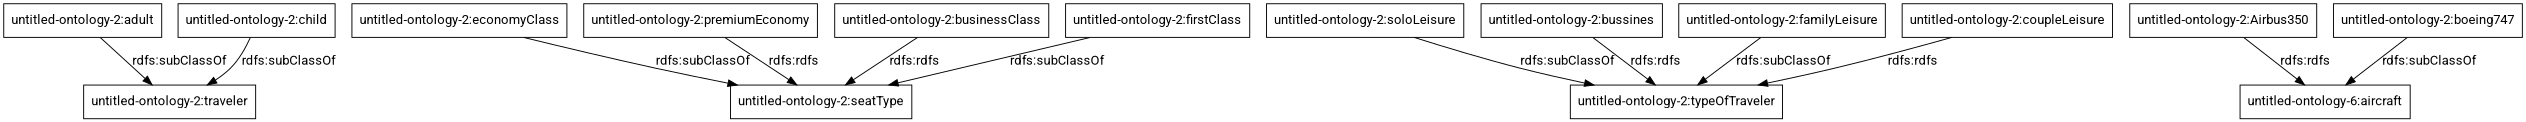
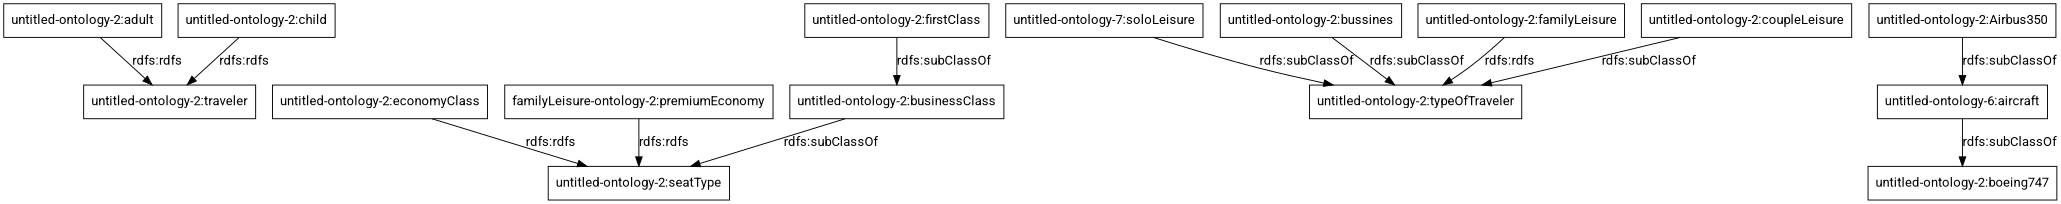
node "untitled-ontology-2:premiumEconomy": label "untitled-ontology-2:premiumEconomy" -> "familyLeisure-ontology-2:premiumEconomy"
node "untitled-ontology-2:soloLeisure": label "untitled-ontology-2:soloLeisure" -> "untitled-ontology-7:soloLeisure"
edge "untitled-ontology-2:boeing747" -> "untitled-ontology-6:aircraft": reversed
edge "untitled-ontology-2:firstClass" -> "untitled-ontology-2:seatType": now "untitled-ontology-2:firstClass" -> "untitled-ontology-2:businessClass"
edge "untitled-ontology-2:adult" -> "untitled-ontology-2:traveler": label "rdfs:subClassOf" -> "rdfs:rdfs"
edge "untitled-ontology-2:child" -> "untitled-ontology-2:traveler": label "rdfs:subClassOf" -> "rdfs:rdfs"
edge "untitled-ontology-2:economyClass" -> "untitled-ontology-2:seatType": label "rdfs:subClassOf" -> "rdfs:rdfs"
edge "untitled-ontology-2:businessClass" -> "untitled-ontology-2:seatType": label "rdfs:rdfs" -> "rdfs:subClassOf"
edge "untitled-ontology-2:bussines" -> "untitled-ontology-2:typeOfTraveler": label "rdfs:rdfs" -> "rdfs:subClassOf"
edge "untitled-ontology-2:familyLeisure" -> "untitled-ontology-2:typeOfTraveler": label "rdfs:subClassOf" -> "rdfs:rdfs"
edge "untitled-ontology-2:coupleLeisure" -> "untitled-ontology-2:typeOfTraveler": label "rdfs:rdfs" -> "rdfs:subClassOf"
edge "untitled-ontology-2:Airbus350" -> "untitled-ontology-6:aircraft": label "rdfs:rdfs" -> "rdfs:subClassOf"
